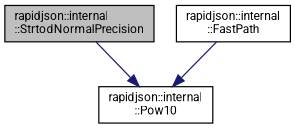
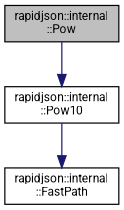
node "rapidjson::internal ::StrtodNormalPrecision": label "rapidjson::internal ::StrtodNormalPrecision" -> "rapidjson::internal ::Pow"
edge "rapidjson::internal ::FastPath" -> "rapidjson::internal ::Pow10": reversed
